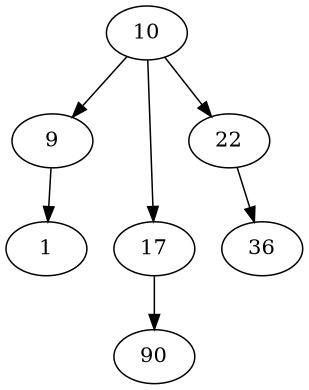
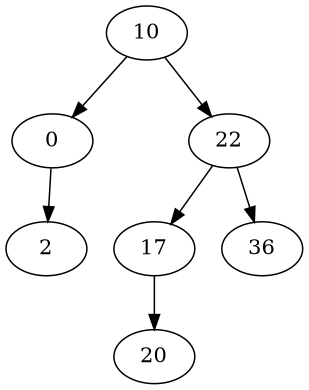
edge "10" -> "17": now "22" -> "17"
node "9": label "9" -> "0"
node "1": label "1" -> "2"
node "90": label "90" -> "20"
